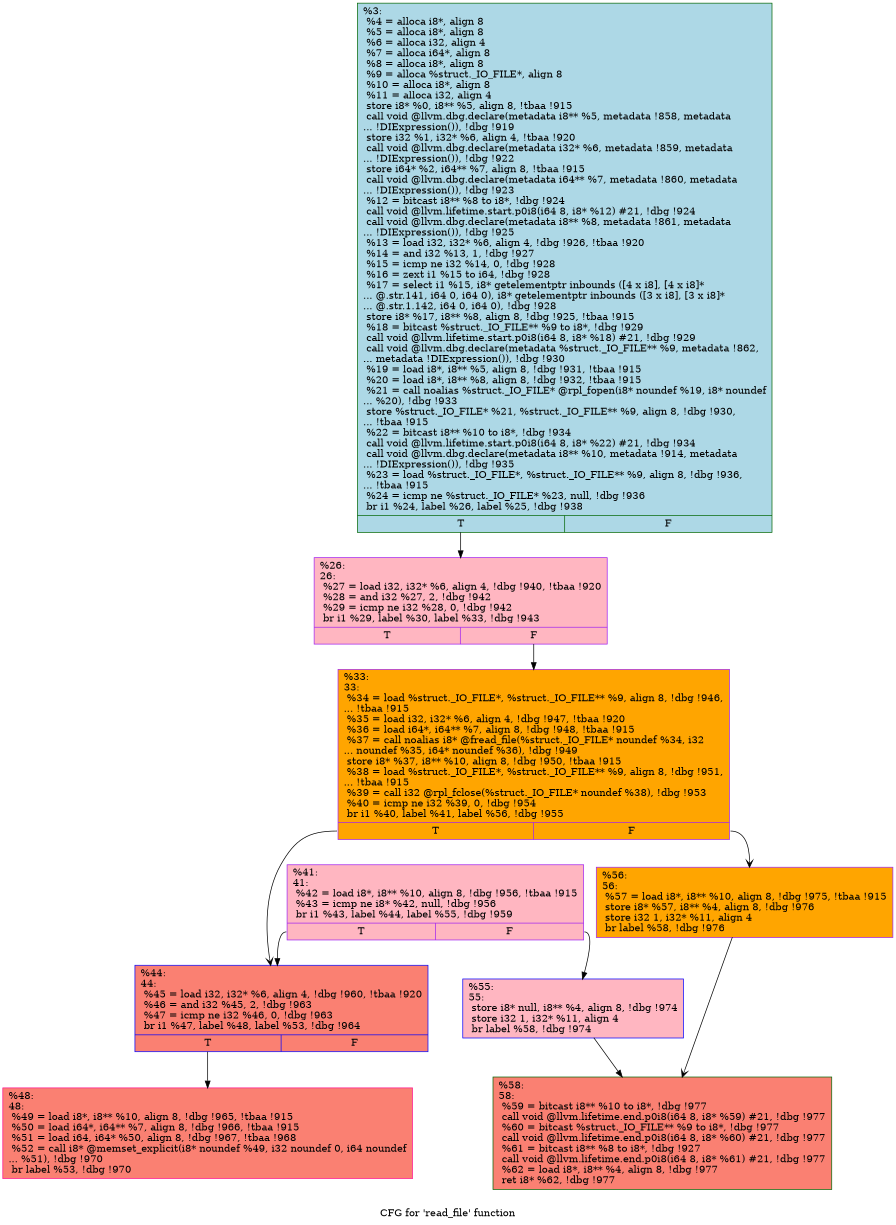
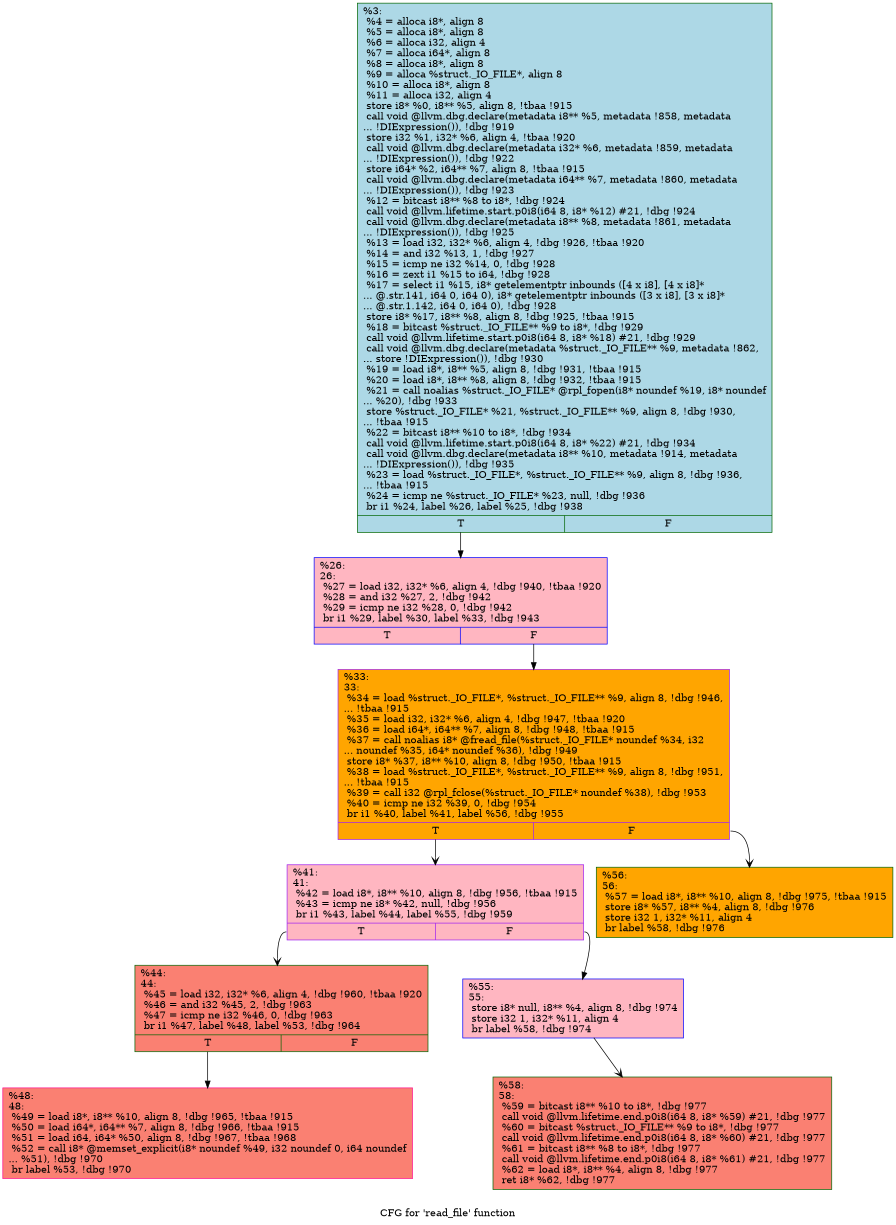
node "%3:": text "... metadata !DIExpression()), !dbg !930" -> "... store !DIExpression()), !dbg !930"
node "%26:": color purple -> blue
edge "%33:" -> "%44:": now "%33:" -> "%41:"
node "%56:": color purple -> darkgreen
edge "%41:" -> "%44:": arrowhead normal -> vee
edge "%56:" -> "%58:": removed
node "%44:": color blue -> darkgreen
edge "%55:" -> "%58:": arrowhead normal -> vee
node "%58:": text "%61 = bitcast i8** %8 to i8*, !dbg !927" -> "%61 = bitcast i8** %8 to i8*, !dbg !977"
